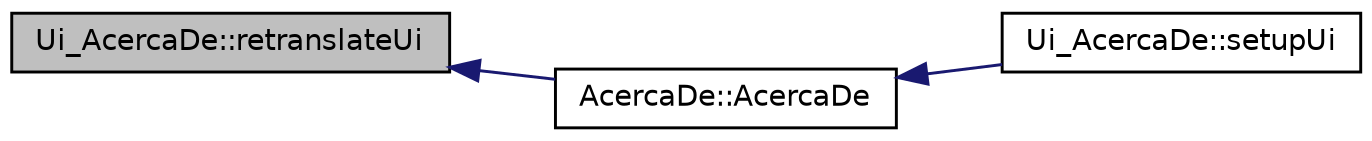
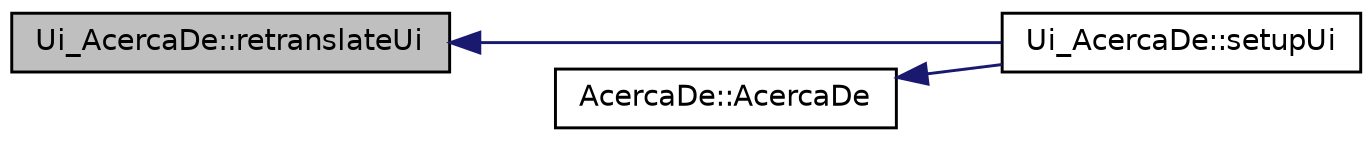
edge "AcercaDe::AcercaDe" -> "Ui_AcercaDe::retranslateUi": now "Ui_AcercaDe::setupUi" -> "Ui_AcercaDe::retranslateUi"
